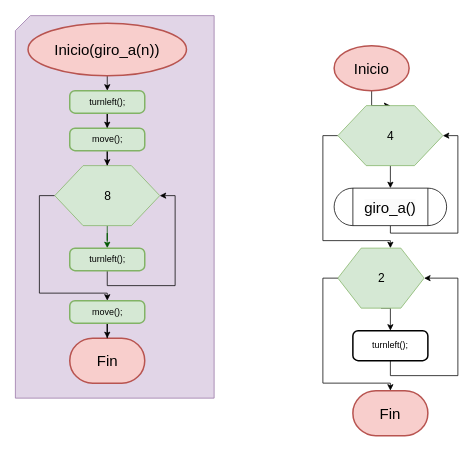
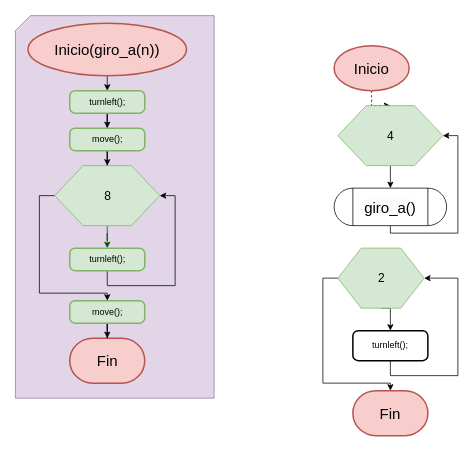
edge "Inicio" -> "4": style solid -> dashed
edge "4" -> "2": removed
